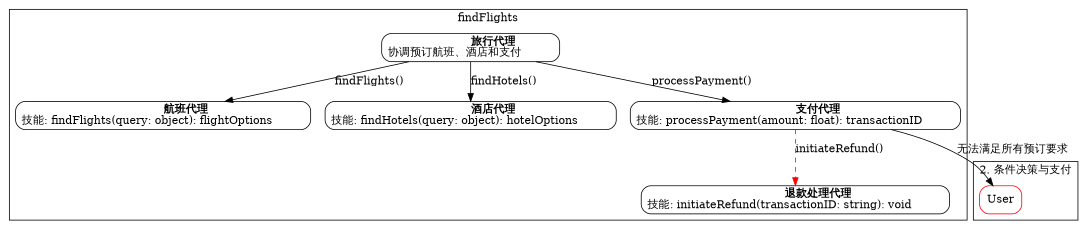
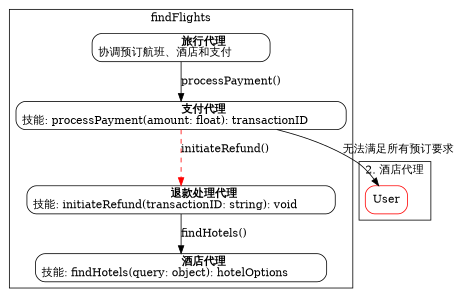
edge "旅行代理" -> "酒店代理": now "退款处理代理" -> "酒店代理"
node "航班代理": removed
cluster "2. 条件决策与支付": label "2. 条件决策与支付" -> "2. 酒店代理"
